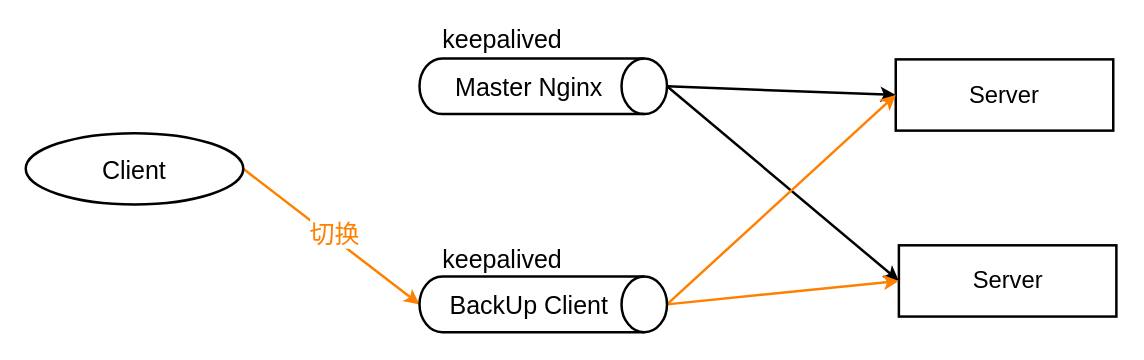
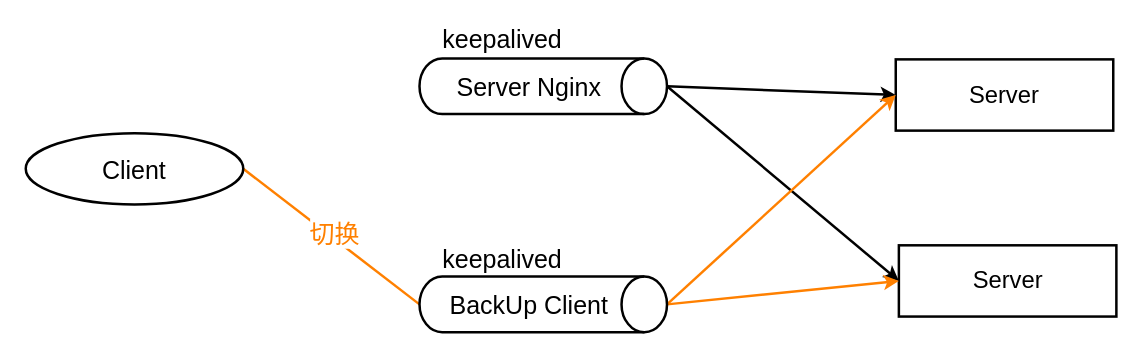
node "Master Nginx": label "Master Nginx" -> "Server Nginx"
edge "Client" -> "BackUp Client": arrowhead classic -> none
